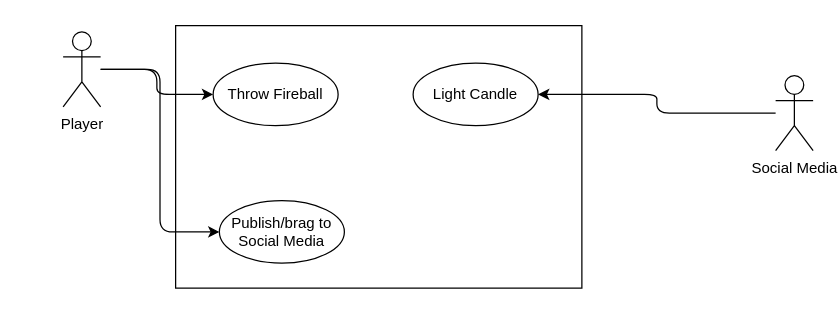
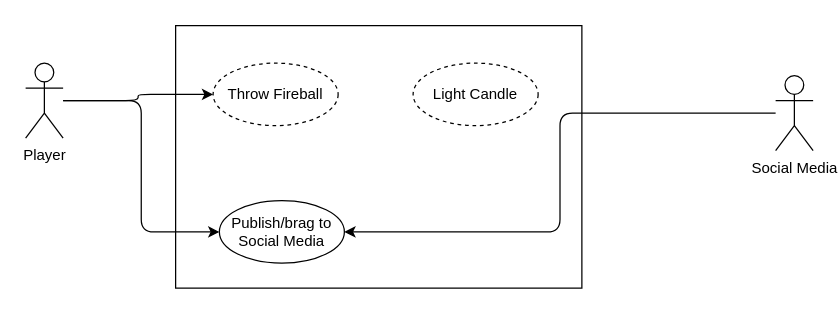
node "Player": moved (82, 69) -> (44, 101)
node "Throw Fireball": style solid -> dashed
node "Light Candle": style solid -> dashed
edge "Social Media" -> "Light Candle": now "Social Media" -> "Publish/brag to Social Media"
